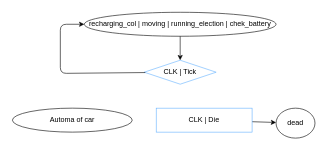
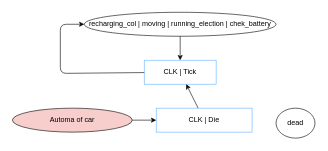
node "CLK | Tick": shape diamond -> rectangle
node "Automa of car": fillcolor #ffffff -> #f8cecc
edge "Automa of car" -> "CLK | Die": added
edge "CLK | Die" -> "dead": now "CLK | Die" -> "CLK | Tick"
